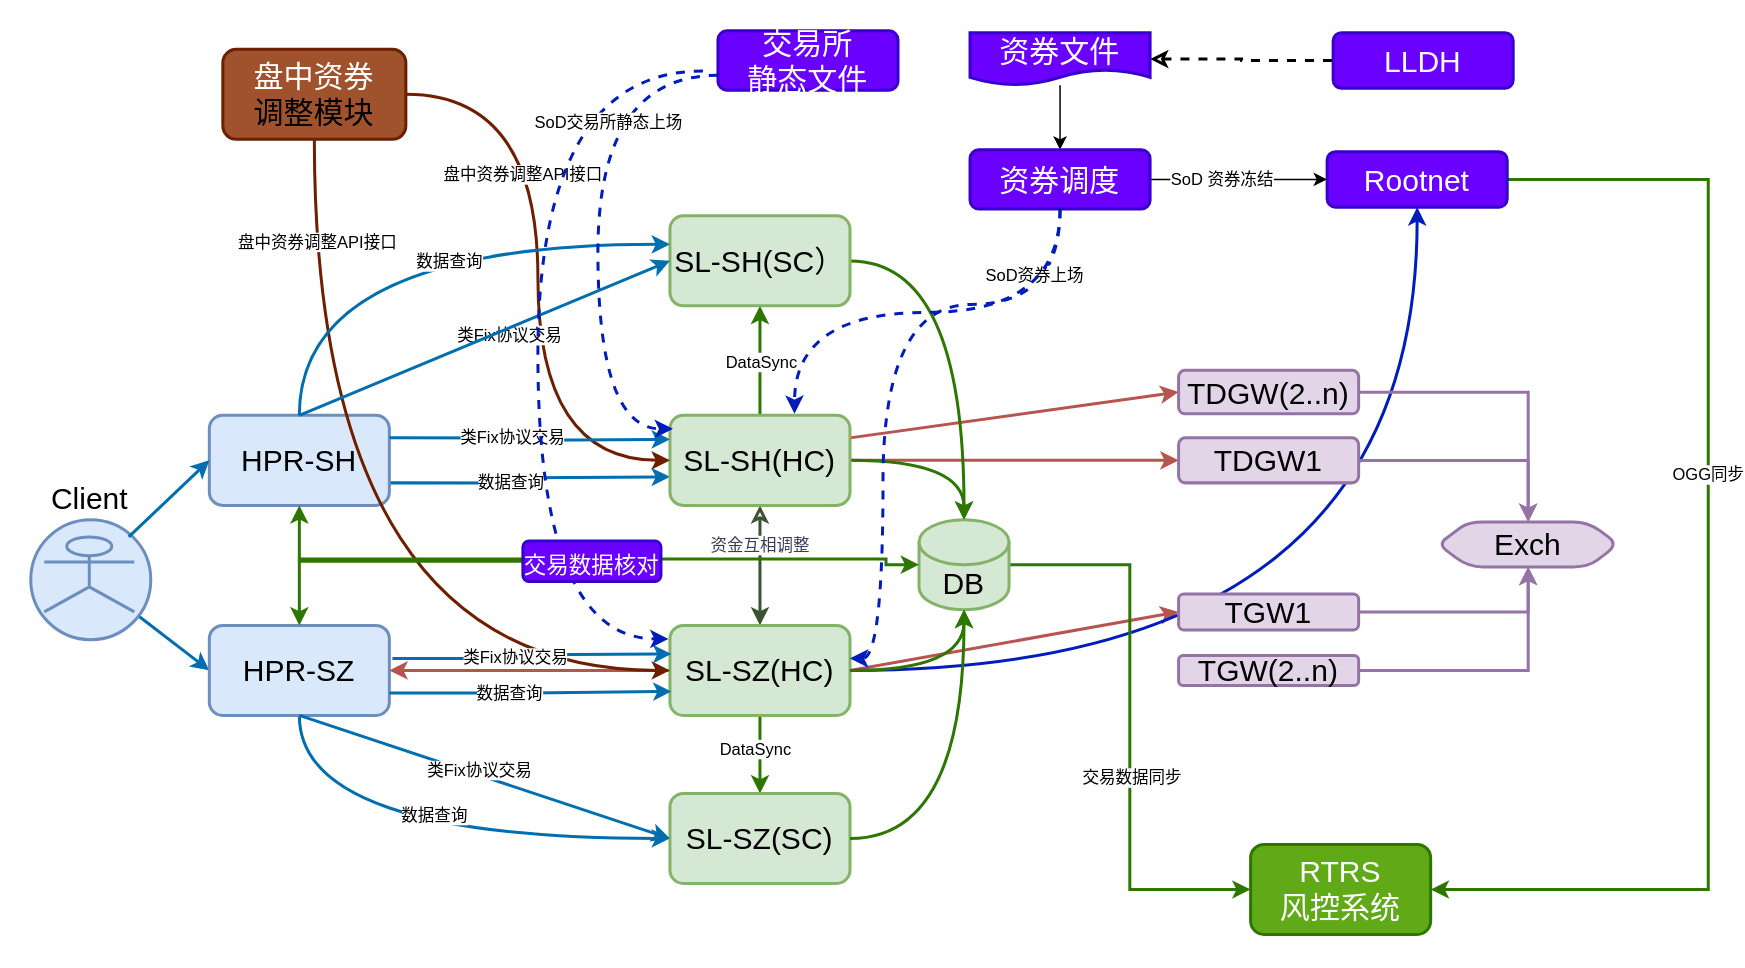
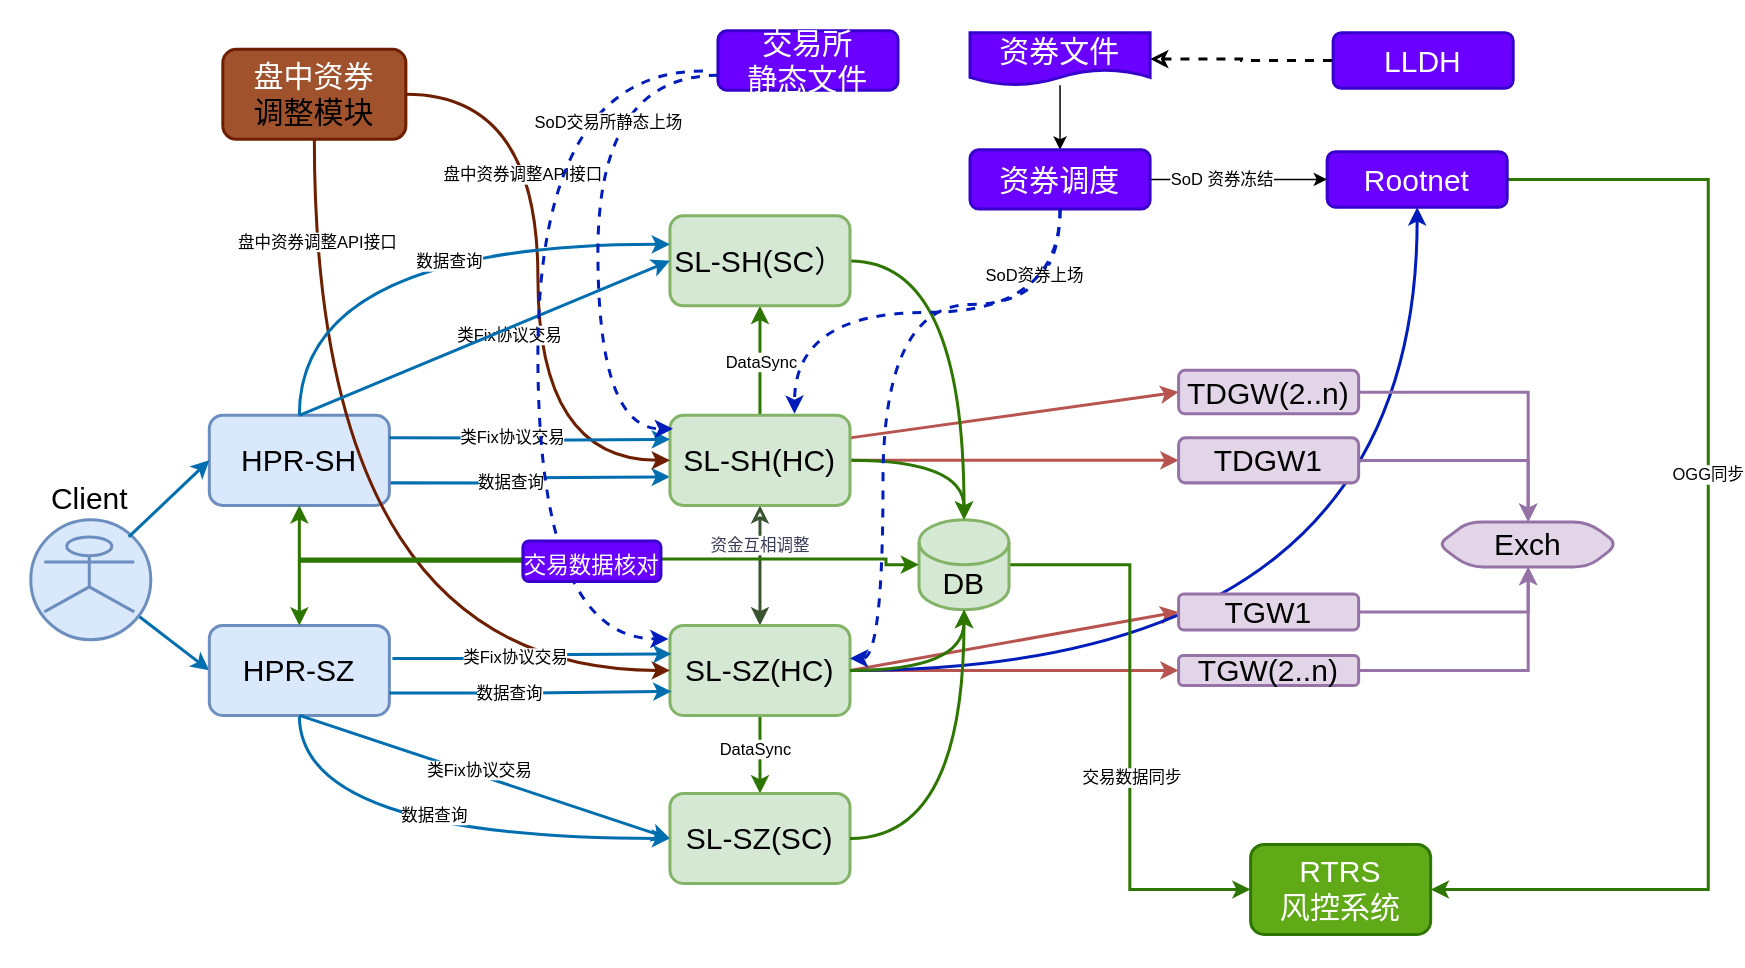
edge "SL-SZ(HC)" -> "HPR-SZ": now "SL-SZ(HC)" -> "TGW(2..n)"
